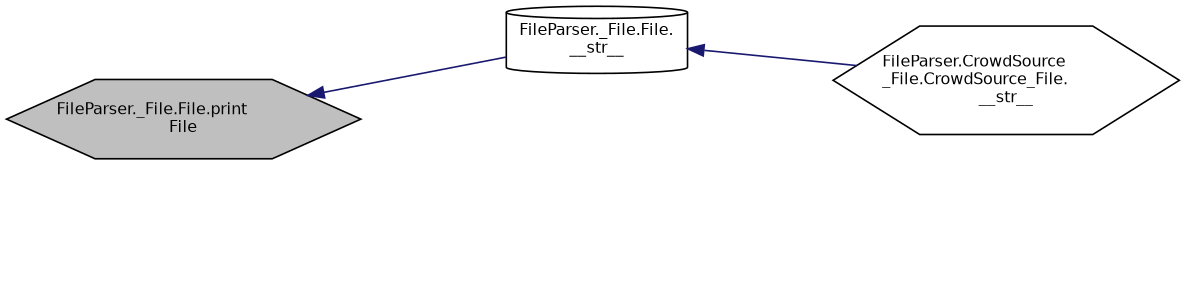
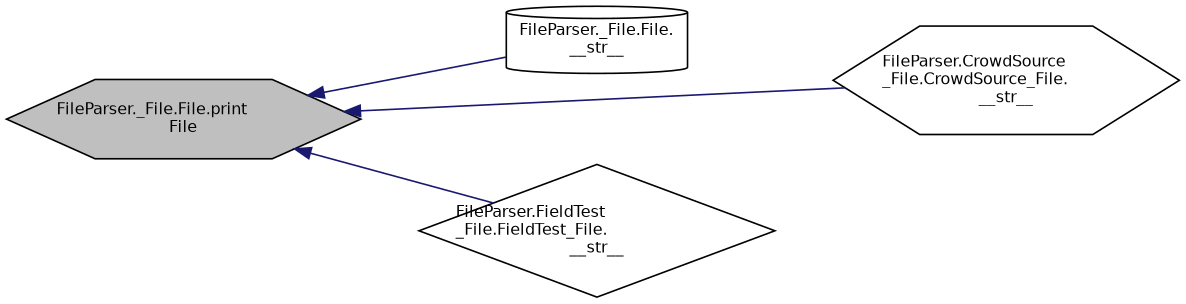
edge "FileParser.CrowdSource _File.CrowdSource_File. __str__" -> "FileParser._File.File. __str__": now "FileParser.CrowdSource _File.CrowdSource_File. __str__" -> "FileParser._File.File.print File"
node "FileParser.FieldTest _File.FieldTest_File. __str__": added
